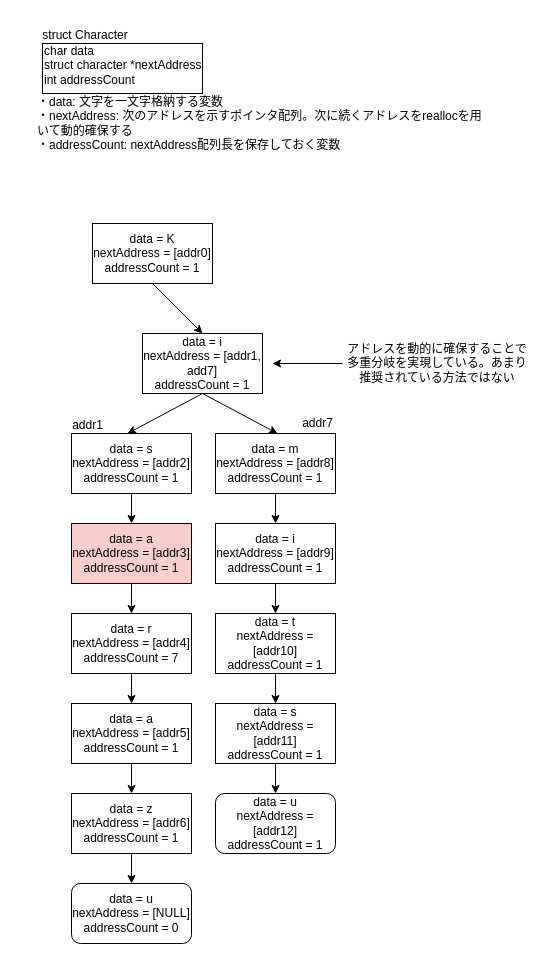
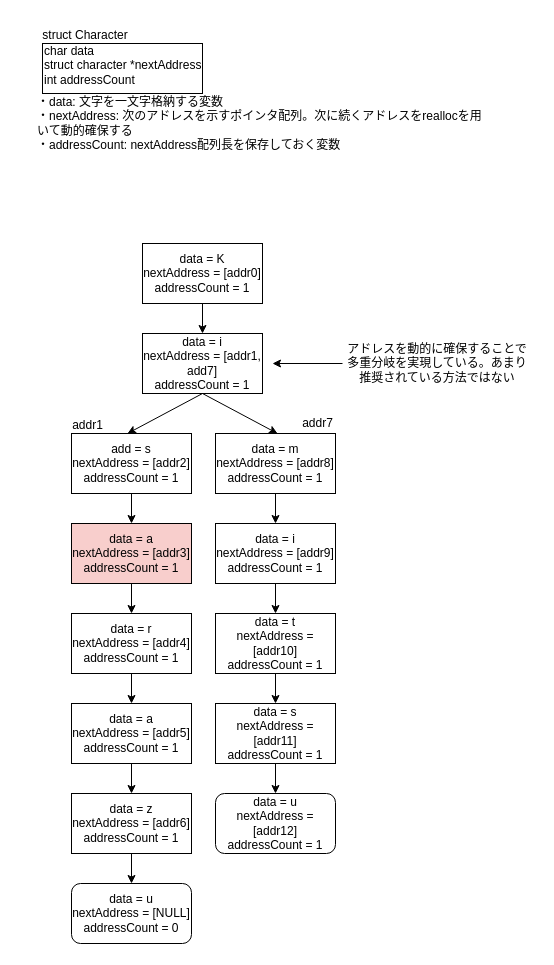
node "data = K nextAddress = [addr0] addressCount = 1": moved (153, 254) -> (203, 274)
node "data = s nextAddress = [addr2] addressCount = 1": label "data = s nextAddress = [addr2] addressCount = 1" -> "add = s nextAddress = [addr2] addressCount = 1"
node "data = r nextAddress = [addr4] addressCount = 7": label "data = r nextAddress = [addr4] addressCount = 7" -> "data = r nextAddress = [addr4] addressCount = 1"
